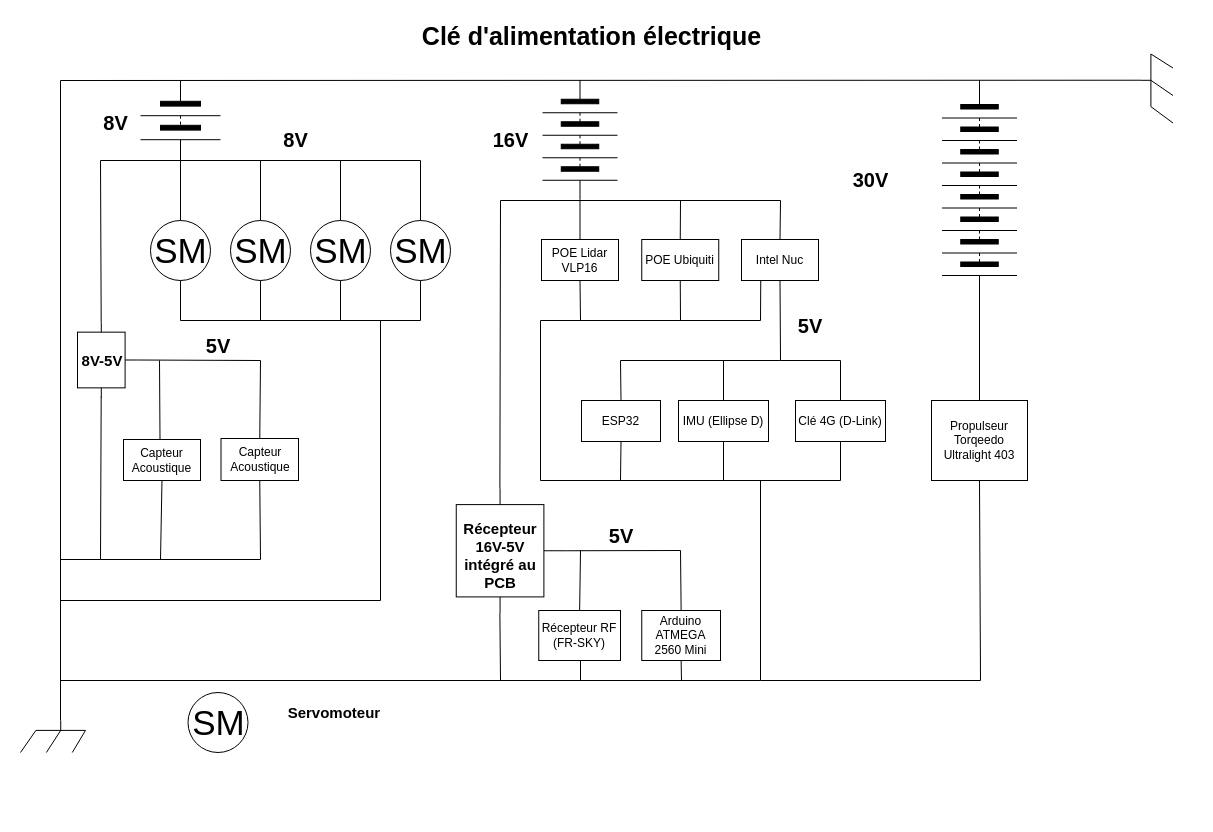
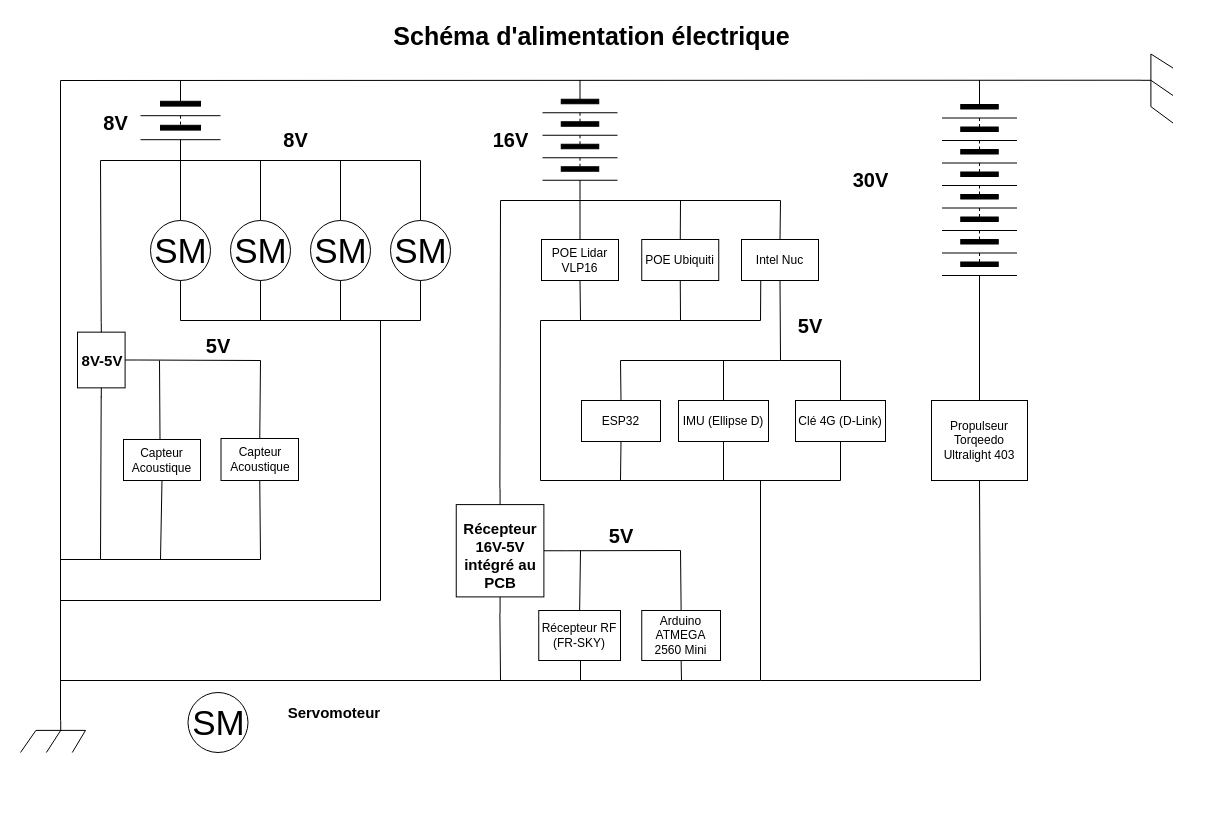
node "Clé d'alimentation électrique": label "Clé d'alimentation électrique" -> "Schéma d'alimentation électrique"
